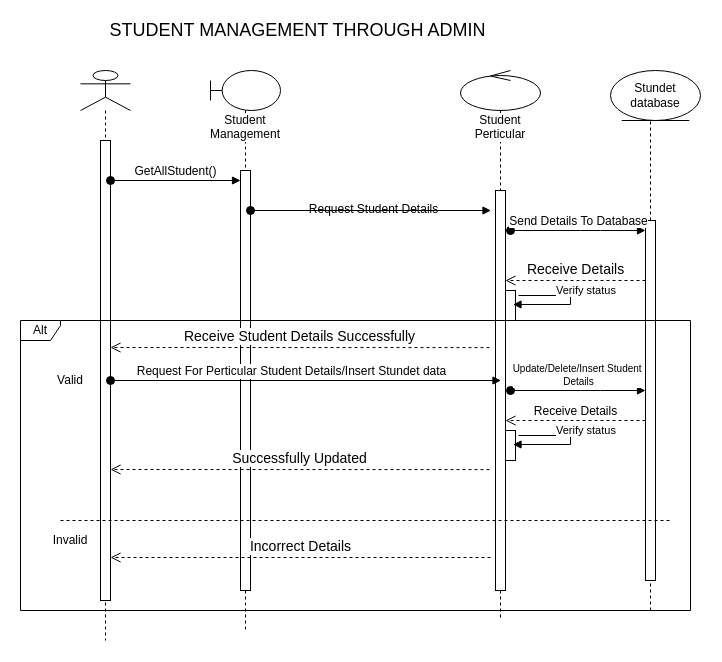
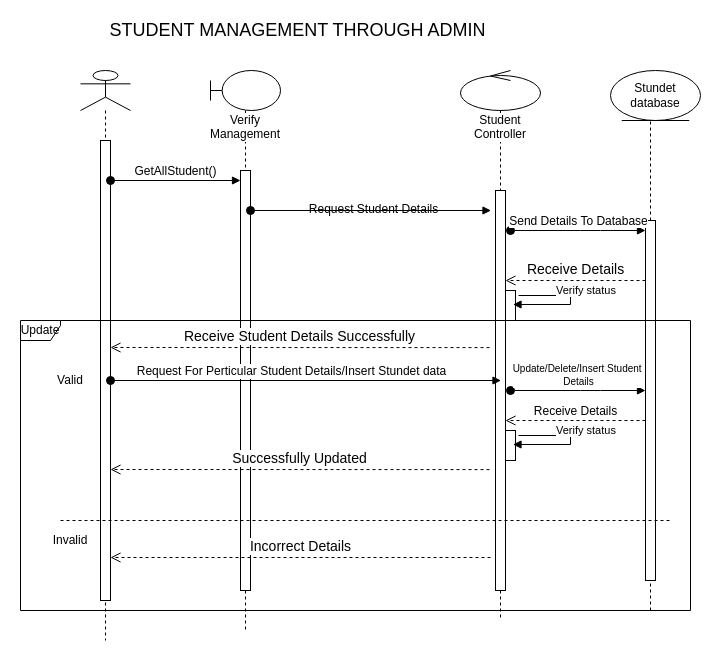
node "Student Management": label "Student Management" -> "Verify Management"
node "Student Perticular": label "Student Perticular" -> "Student Controller"
node "Alt": label "Alt" -> "Update"
